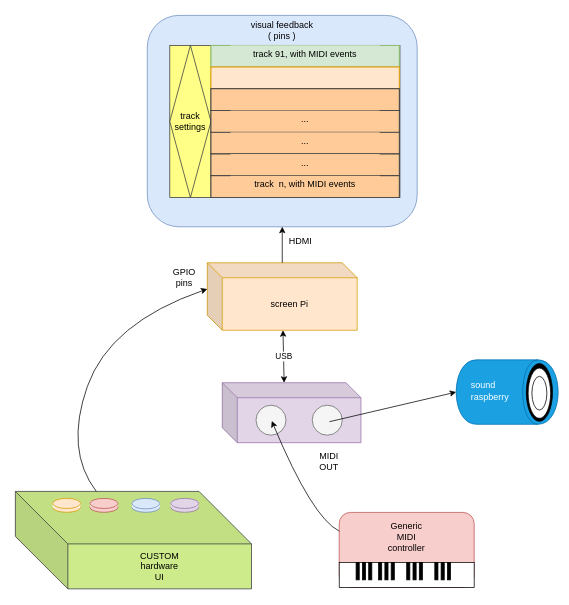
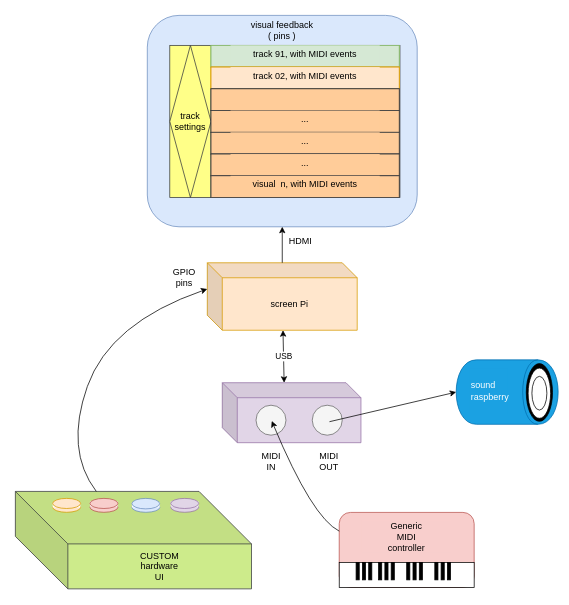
node "track 02, with MIDI events": added
node "track n, with MIDI events": label "track n, with MIDI events" -> "visual n, with MIDI events"
node "MIDI IN": added
